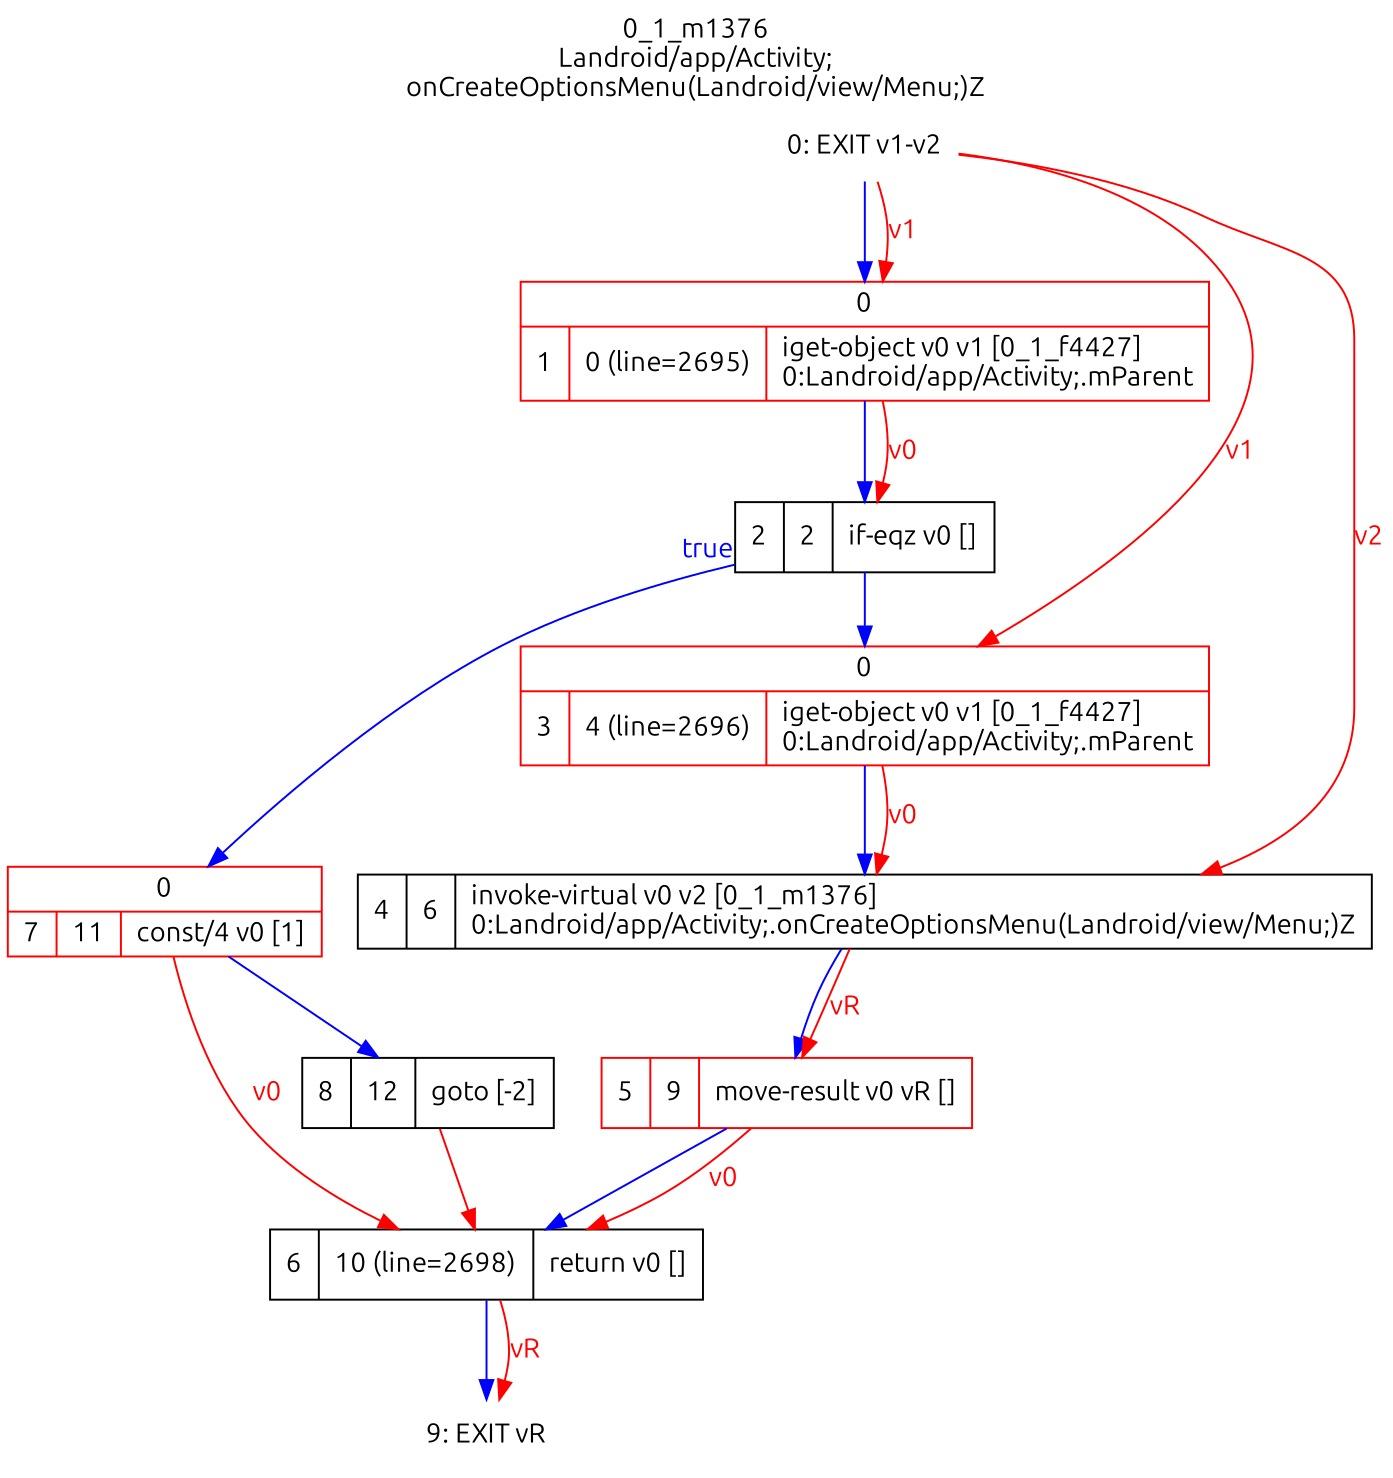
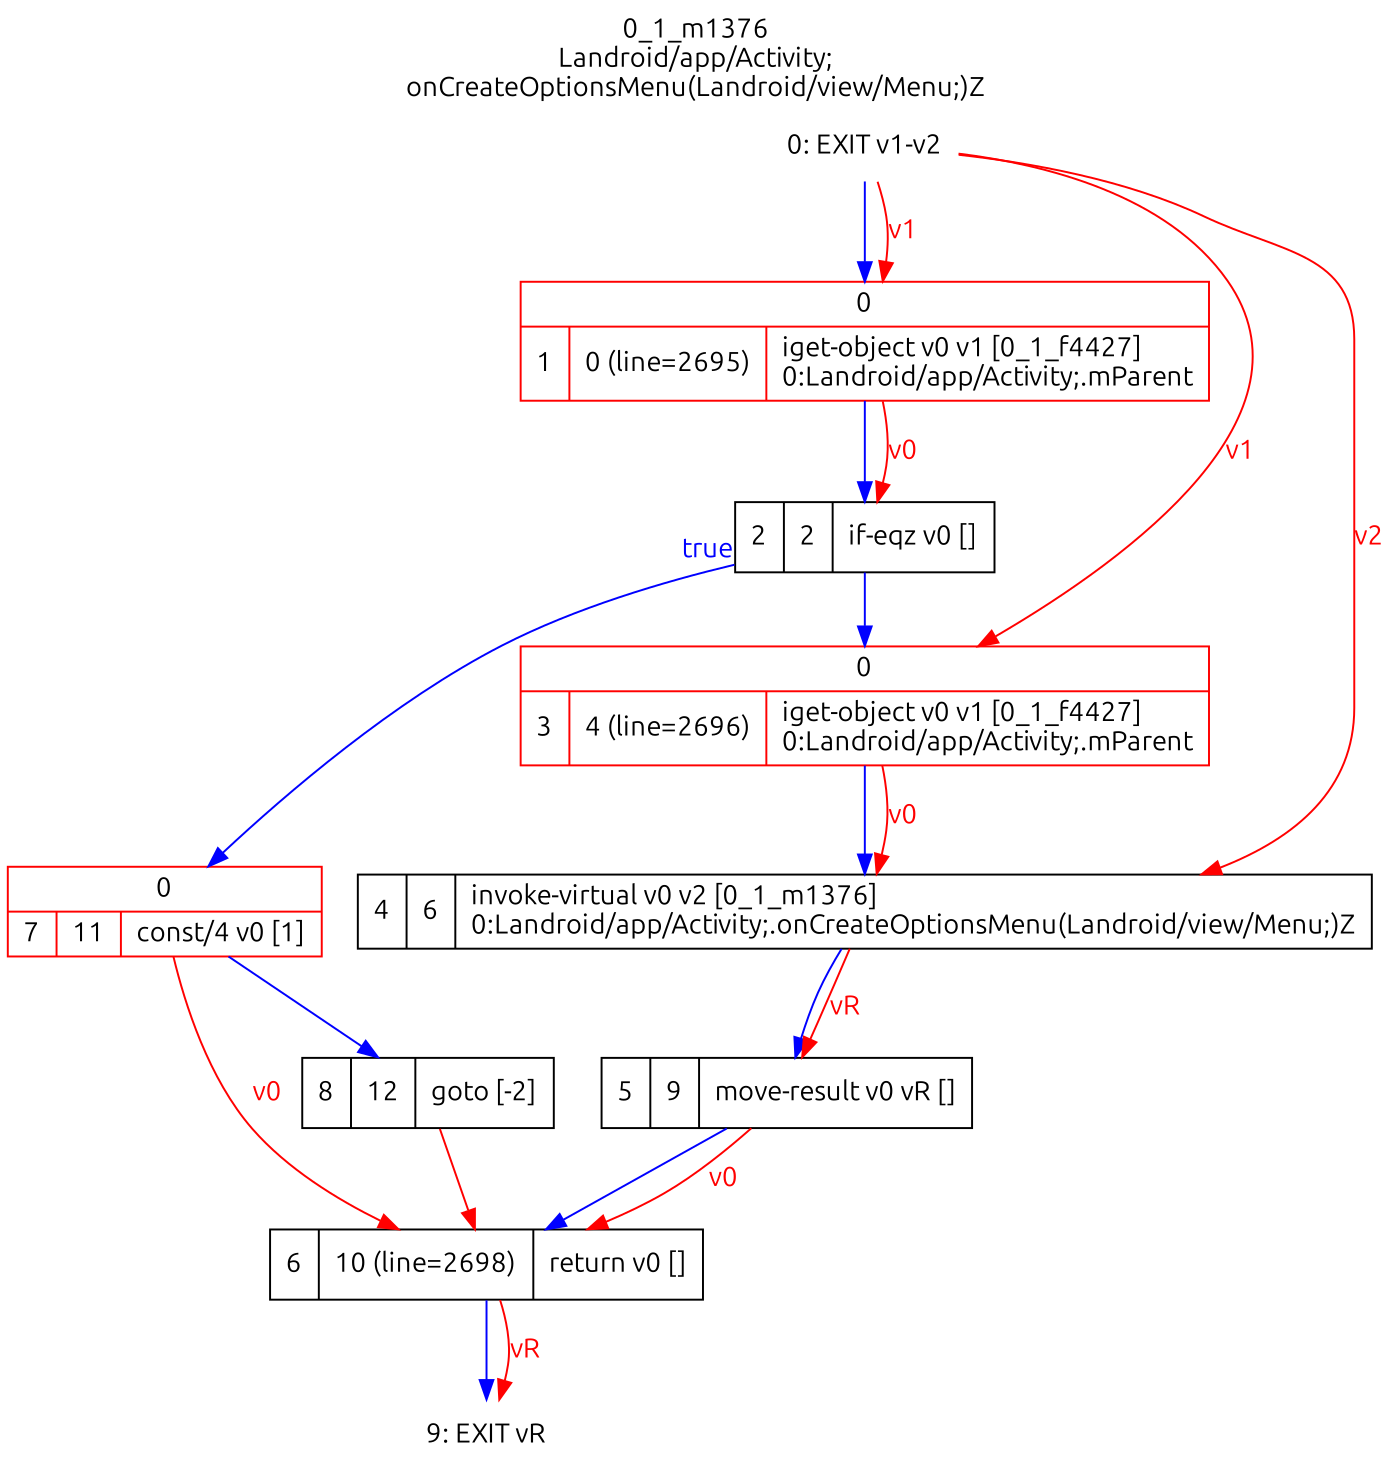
node "5": color red -> black
